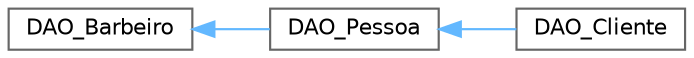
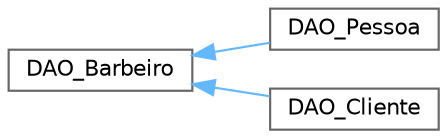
edge "DAO_Cliente" -> "DAO_Pessoa": now "DAO_Cliente" -> "DAO_Barbeiro"
